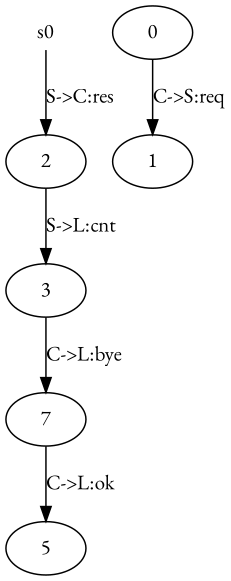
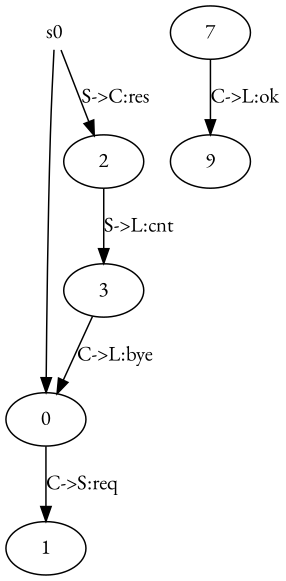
edge "s0" -> "0": added
edge "3" -> "7": now "3" -> "0"
node "5": label "5" -> "9"
